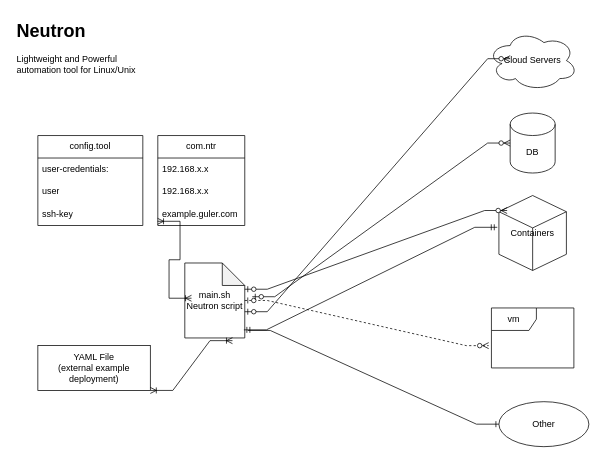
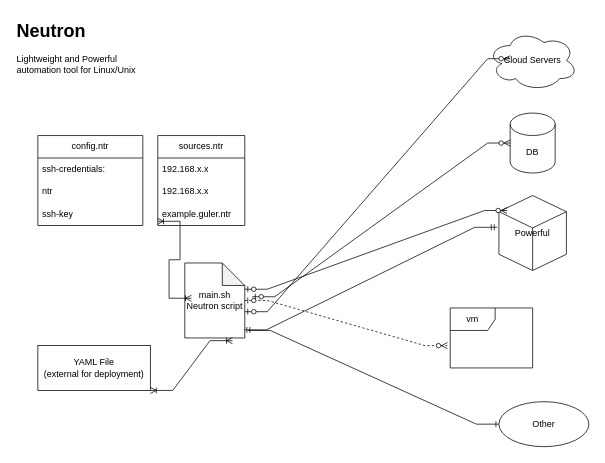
node "config.tool": label "config.tool" -> "config.ntr"
node "com.ntr": label "com.ntr" -> "sources.ntr"
node "user-credentials:": label "user-credentials:" -> "ssh-credentials:"
node "user": label "user" -> "ntr"
node "example.guler.com": label "example.guler.com" -> "example.guler.ntr"
node "Containers": label "Containers" -> "Powerful"
node "vm": moved (533, 338) -> (492, 338)
node "YAML File (external example deployment)": label "YAML File (external example deployment)" -> "YAML File (external for deployment)"
